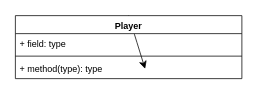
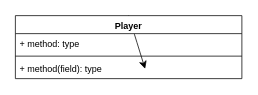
node "+ field: type": label "+ field: type" -> "+ method: type"
node "+ method(type): type": label "+ method(type): type" -> "+ method(field): type"
